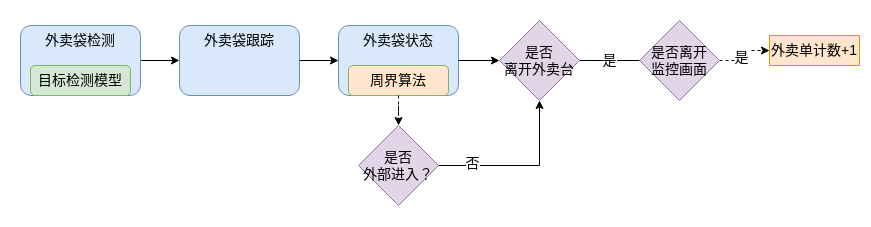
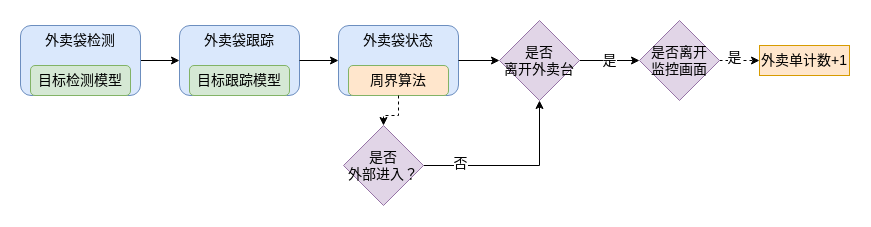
node "外卖单计数+1": moved (815, 51) -> (805, 61)
edge "是否离开外卖台" -- "是否离开监控画面": arrowhead none -> classic
node "目标跟踪模型": added
node "是否外部进入？": moved (399, 166) -> (384, 166)
